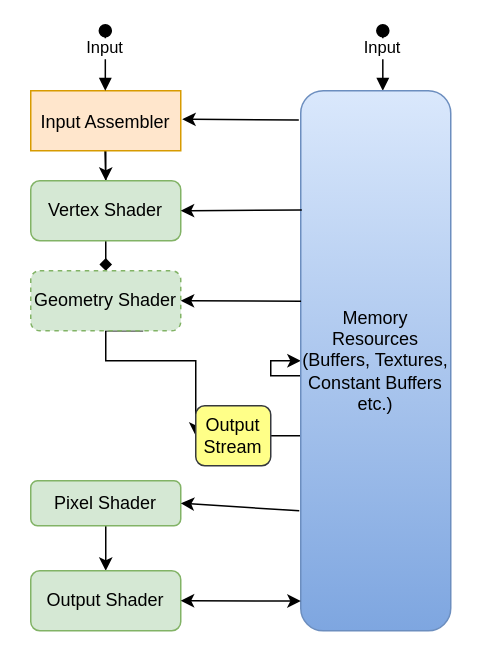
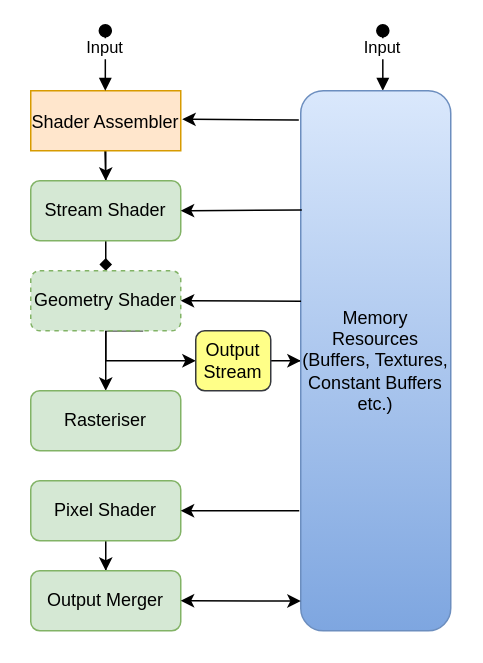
node "Input Assembler": label "Input Assembler" -> "Shader Assembler"
node "Vertex Shader": label "Vertex Shader" -> "Stream Shader"
edge "Geometry Shader" -> "Rasteriser": added
node "Rasteriser": added
node "Output Stream": moved (233, 436) -> (233, 361)
node "Pixel Shader": size 150x45 -> 150x60
node "Output Shader": label "Output Shader" -> "Output Merger"
